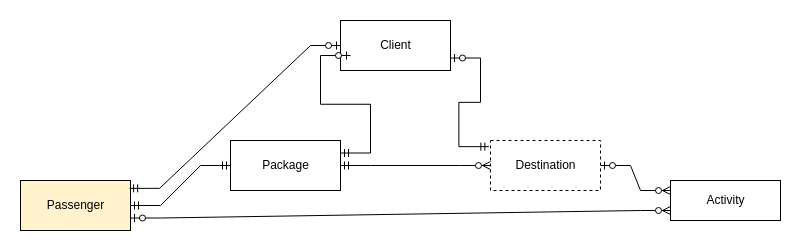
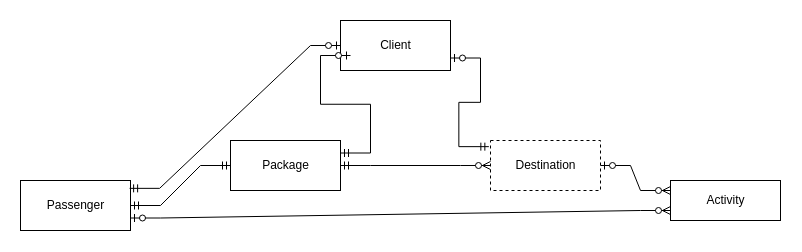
node "Passenger": fillcolor #fff2cc -> #ffffff
